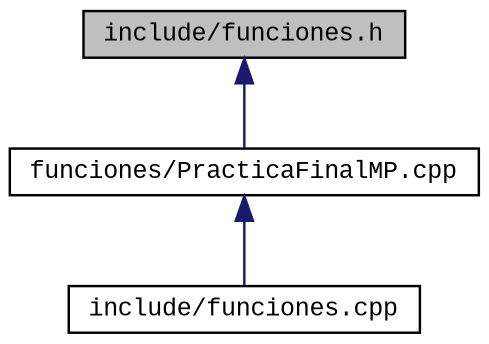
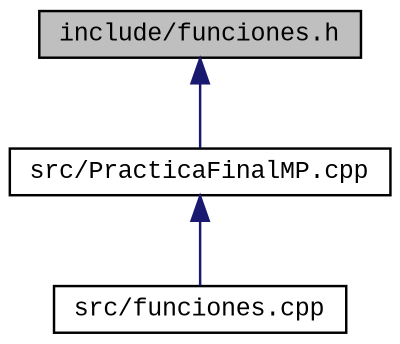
node "funciones/PracticaFinalMP.cpp": label "funciones/PracticaFinalMP.cpp" -> "src/PracticaFinalMP.cpp"
node "include/funciones.cpp": label "include/funciones.cpp" -> "src/funciones.cpp"
